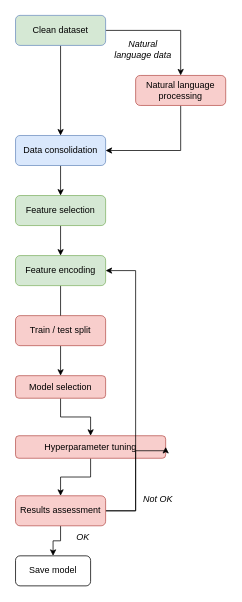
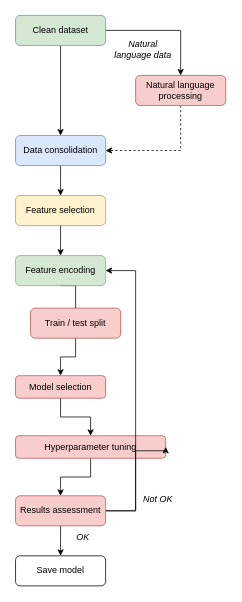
edge "Natural language processing" -> "Data consolidation": style solid -> dashed
node "Feature selection": fillcolor #d5e8d4 -> #fff2cc
node "Train / test split": moved (60, 330) -> (75, 323)
node "Save model": size 75x30 -> 90x30
